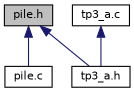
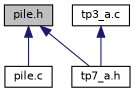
node "tp3_a.h": label "tp3_a.h" -> "tp7_a.h"
